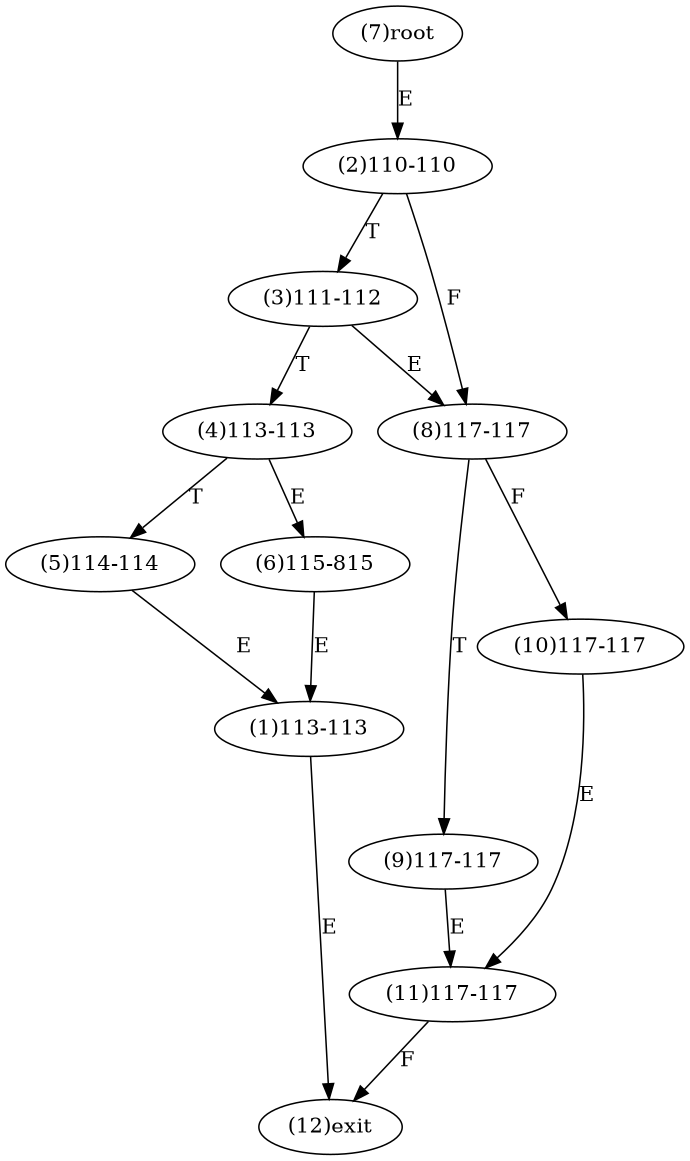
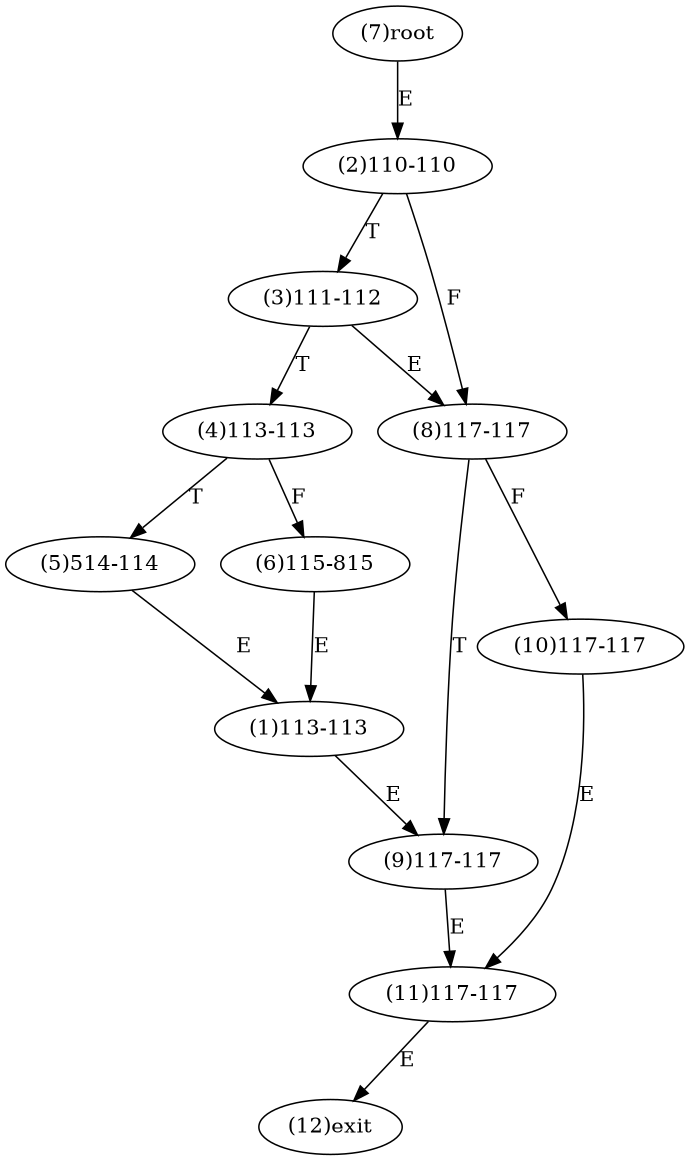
edge "(4)113-113" -> "(6)115-815": label "E" -> "F"
node "(5)114-114": label "(5)114-114" -> "(5)514-114"
edge "(1)113-113" -> "(12)exit": now "(1)113-113" -> "(9)117-117"
edge "(11)117-117" -> "(12)exit": label "F" -> "E"
